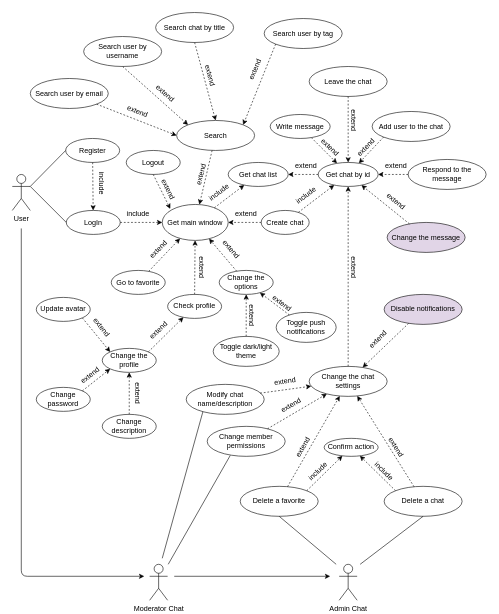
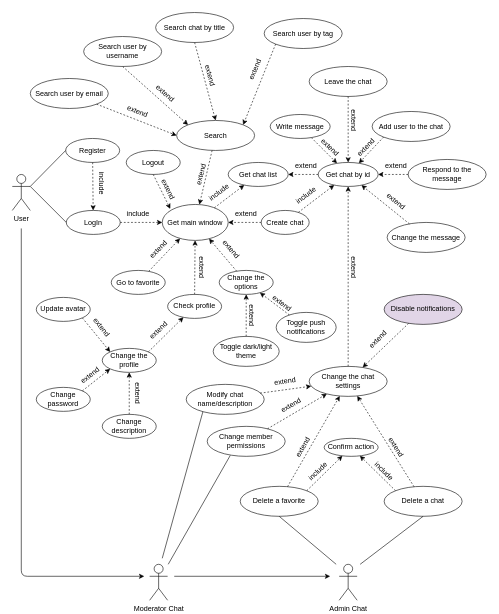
node "Change the message": fillcolor #e1d5e7 -> #ffffff
